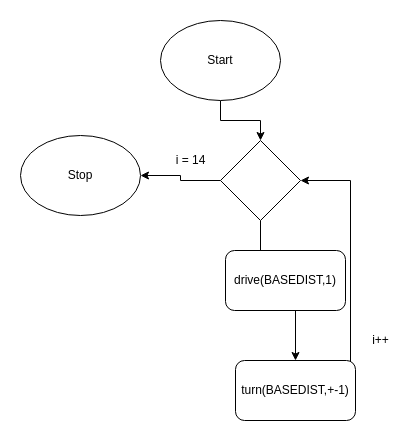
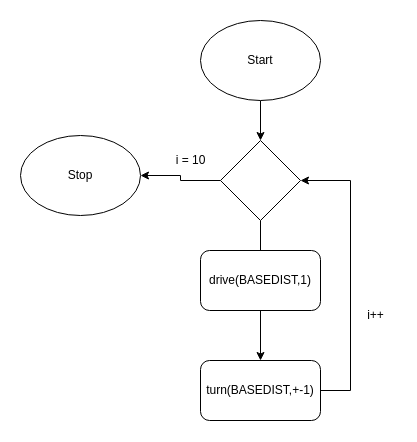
node "Start": moved (221, 61) -> (261, 61)
node "i = 14": label "i = 14" -> "i = 10"
node "drive(BASEDIST,1)": moved (286, 281) -> (261, 281)
node "i++": moved (381, 341) -> (376, 316)
node "turn(BASEDIST,+-1)": moved (296, 391) -> (261, 391)
